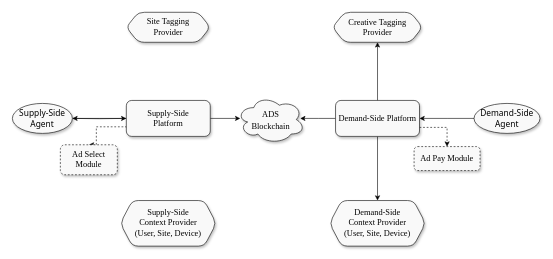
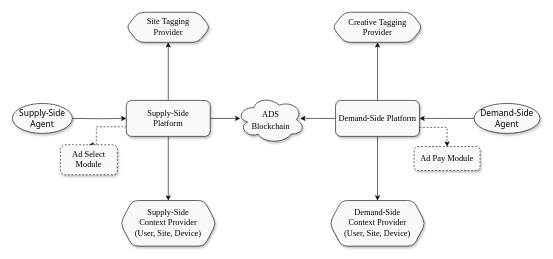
edge "Supply-Side Platform" -> "Site Tagging Provider": added
edge "Supply-Side Platform" -> "Supply-Side Agent": now "Supply-Side Platform" -> "Supply-Side Context Provider (User, Site, Device)"
